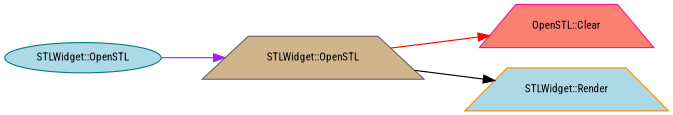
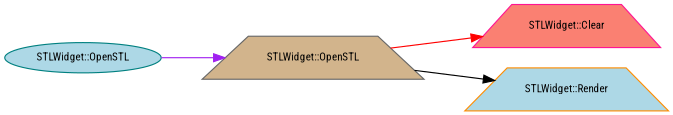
node "OpenSTL::Clear": label "OpenSTL::Clear" -> "STLWidget::Clear"
